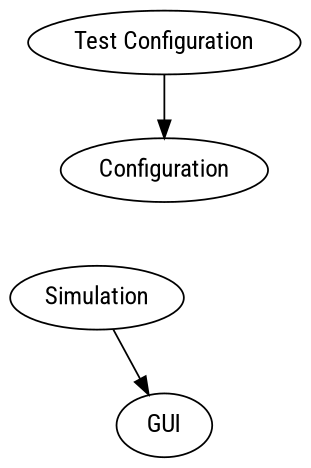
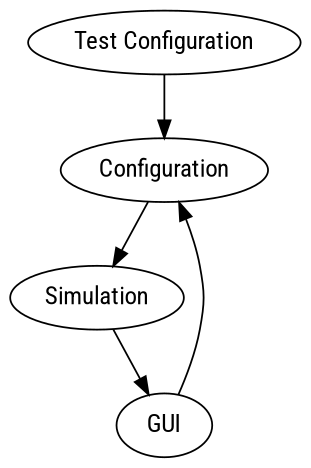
edge "Configuration" -> "Simulation": added
edge "GUI" -> "Configuration": added
